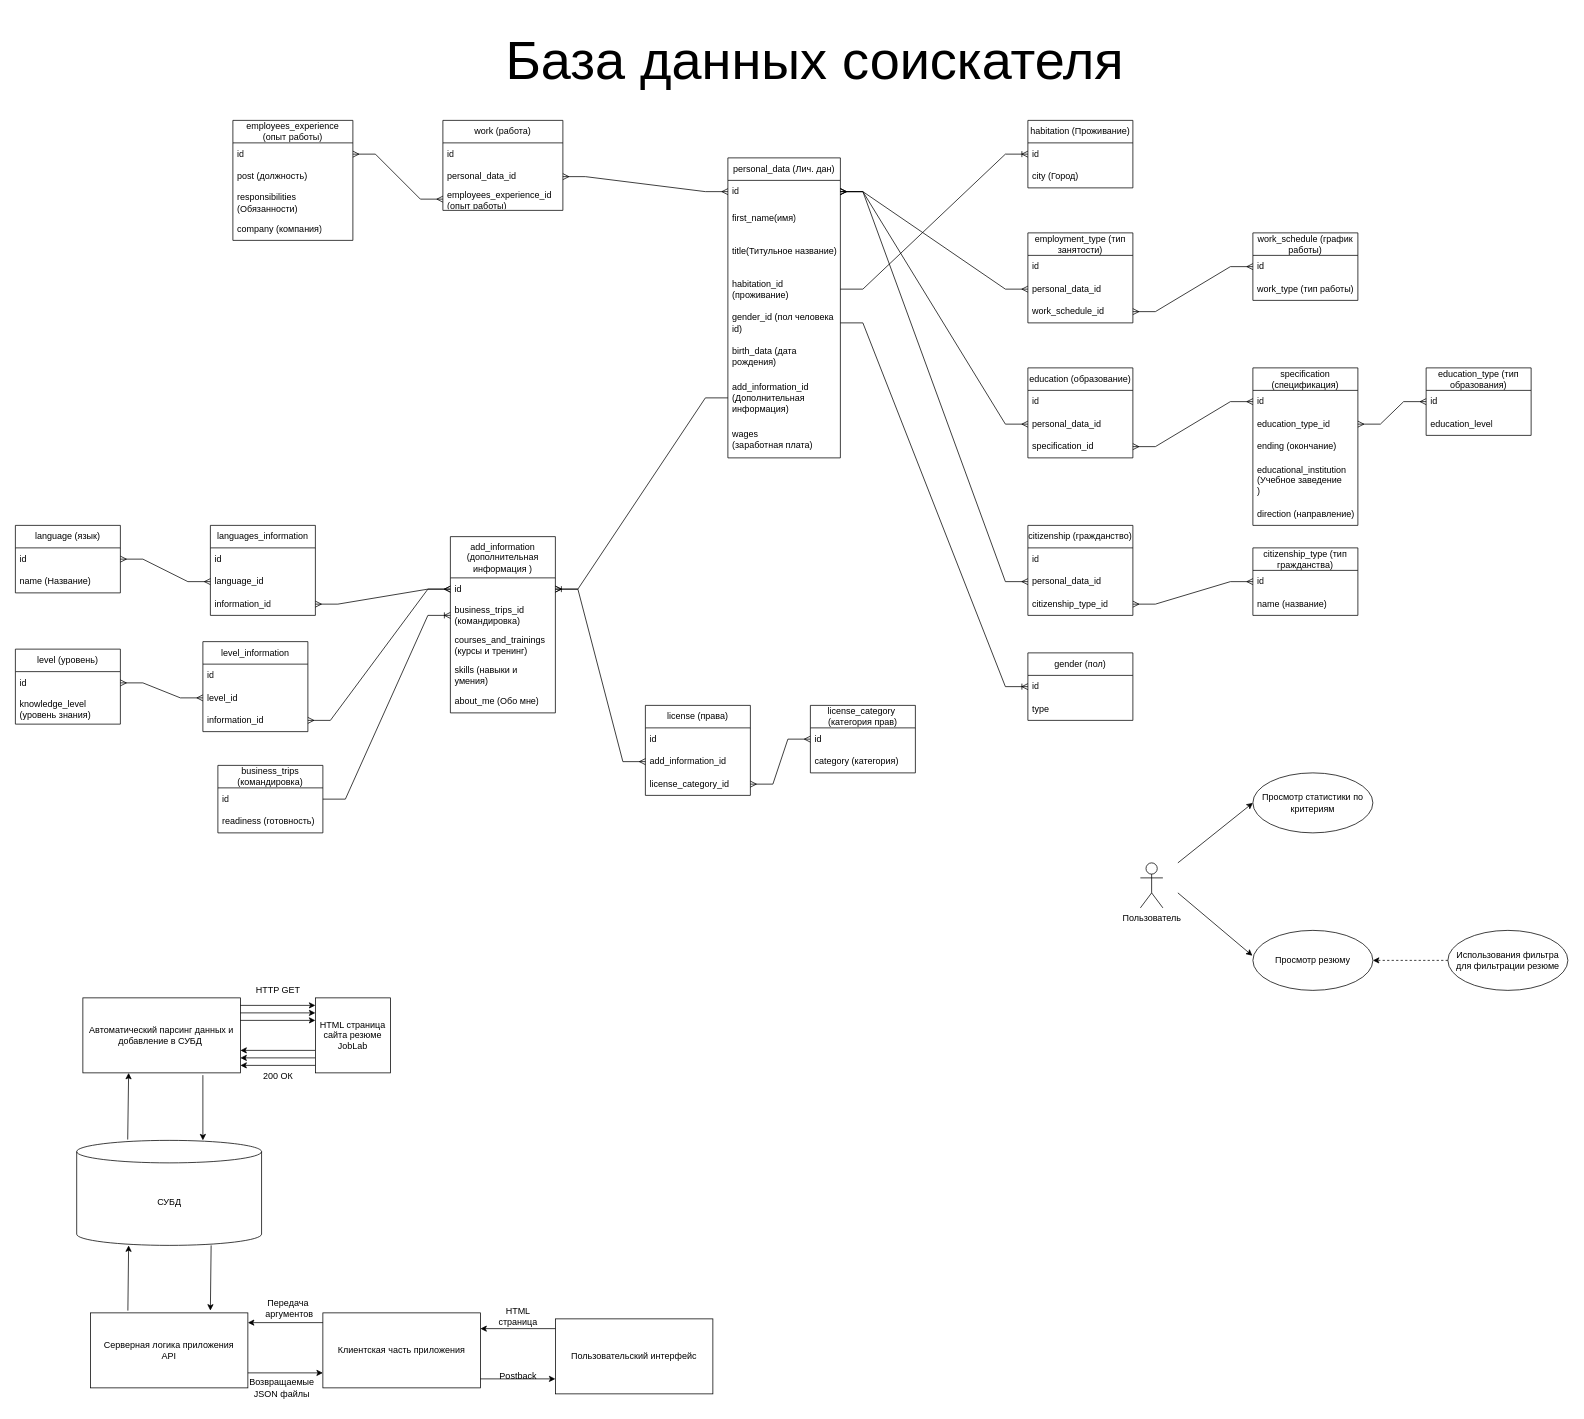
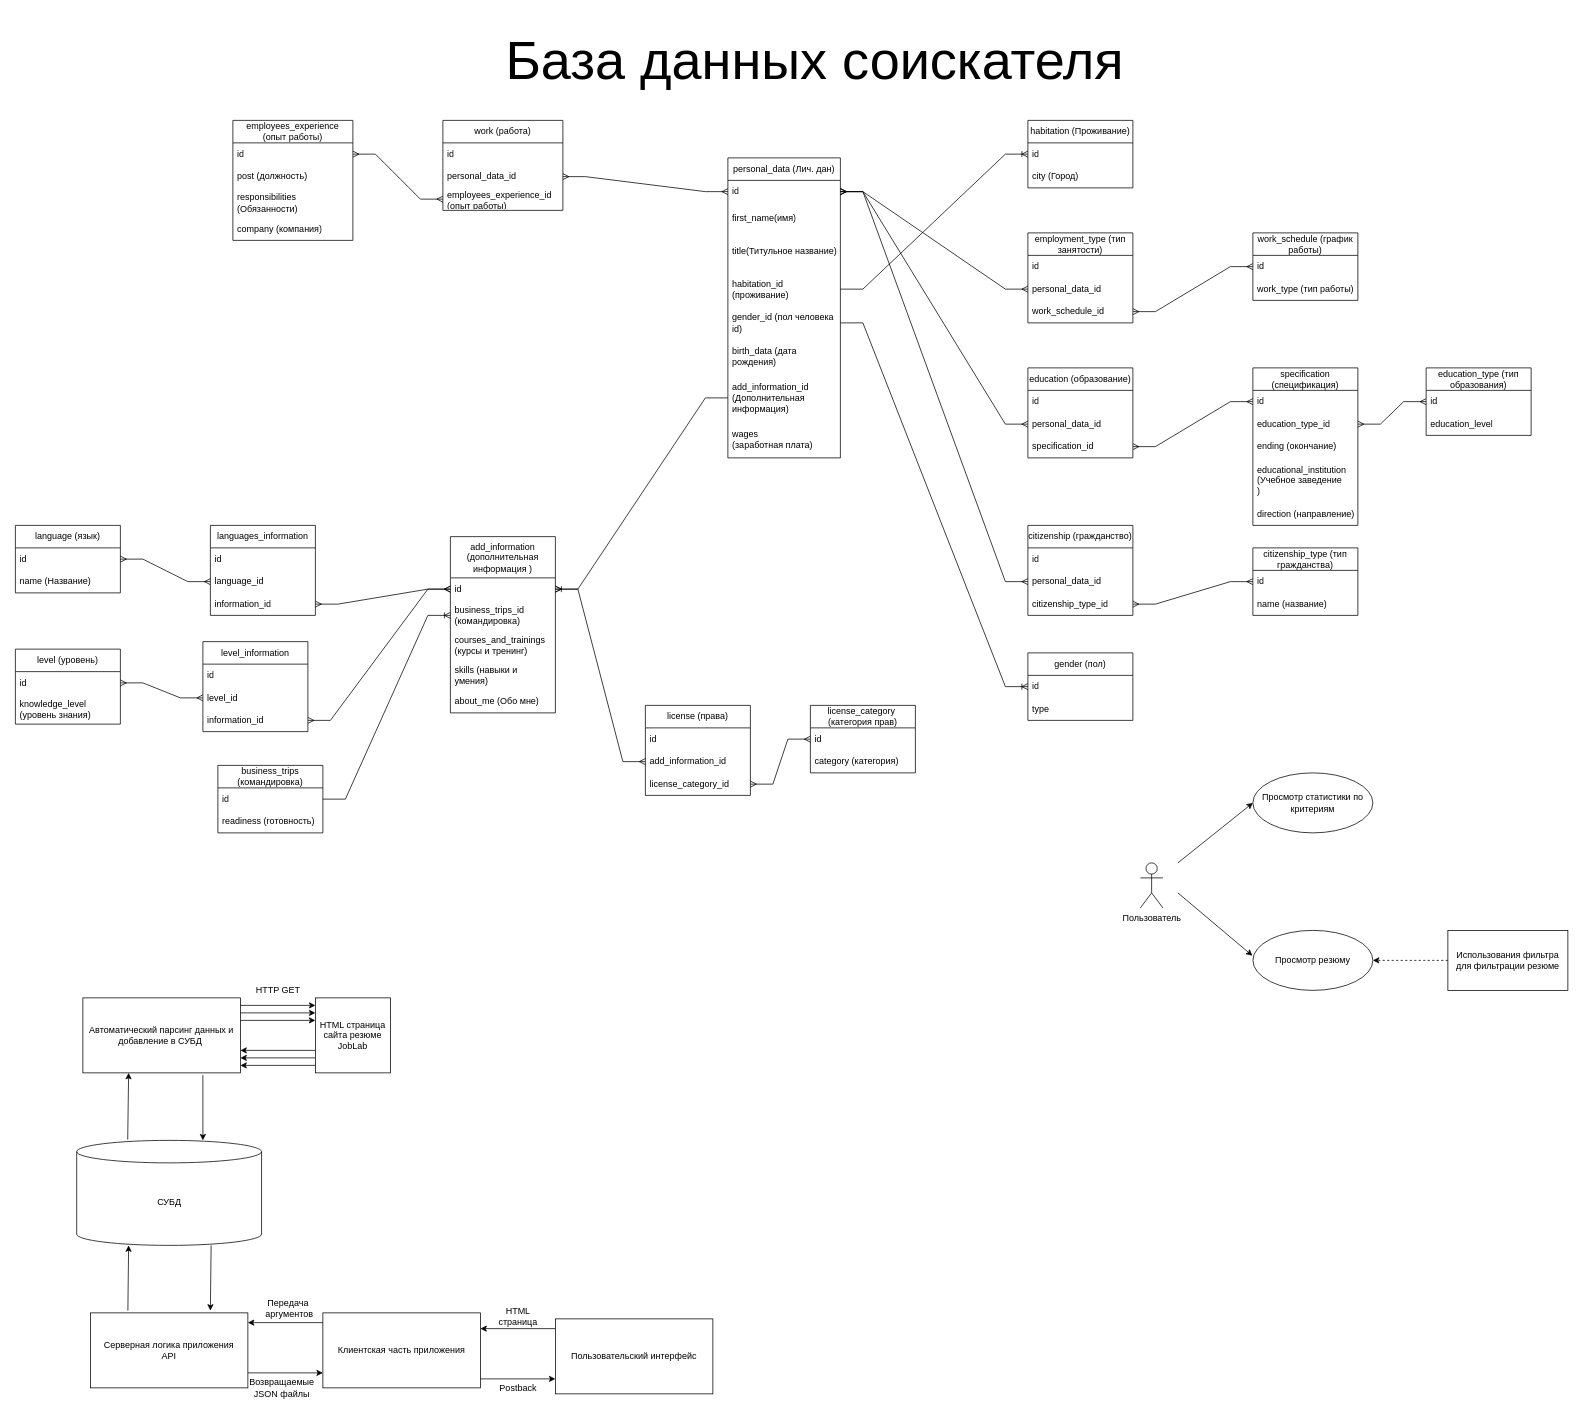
node "Использования фильтра для фильтрации резюме": shape ellipse -> rectangle
node "200 ОК": removed
node "Postback": moved (518, 1377) -> (518, 1388)
